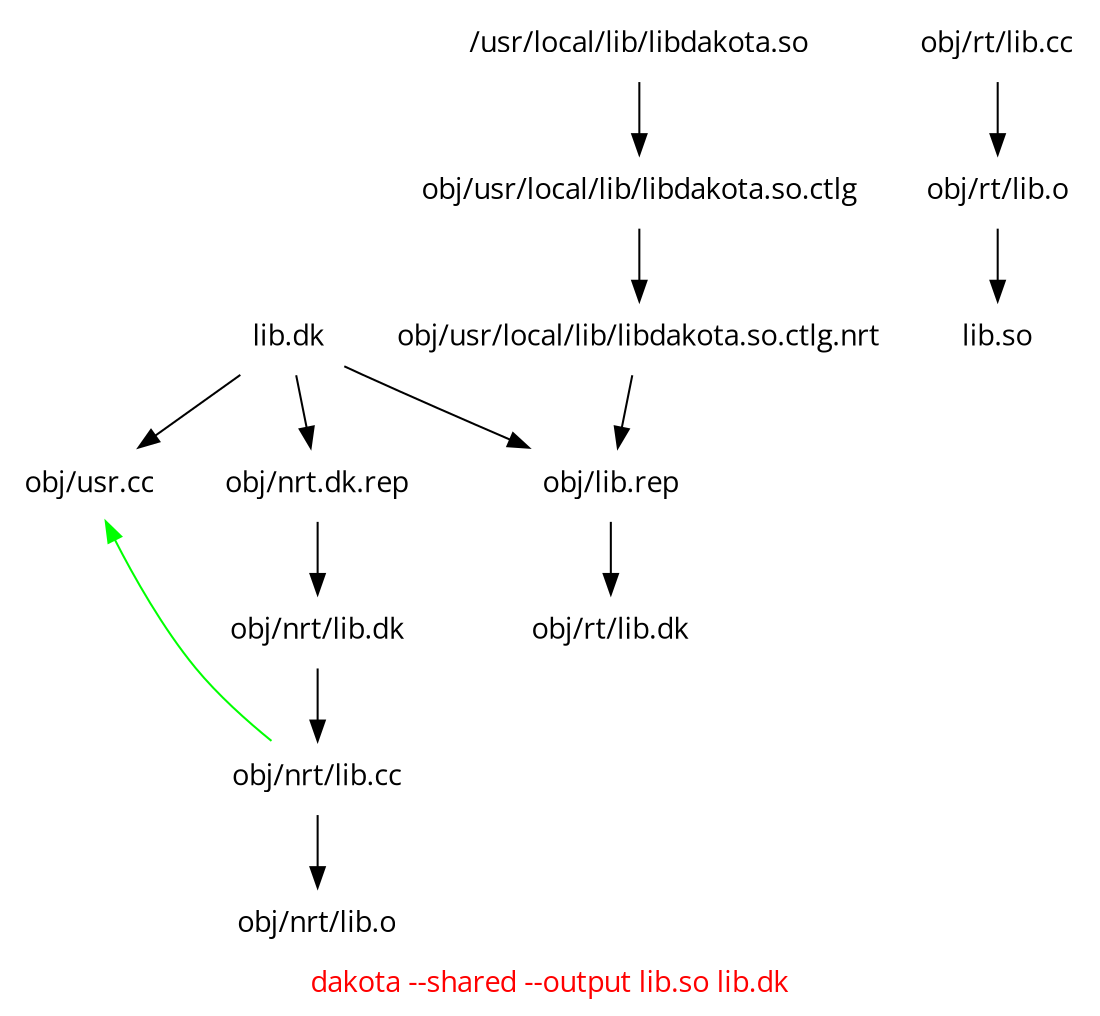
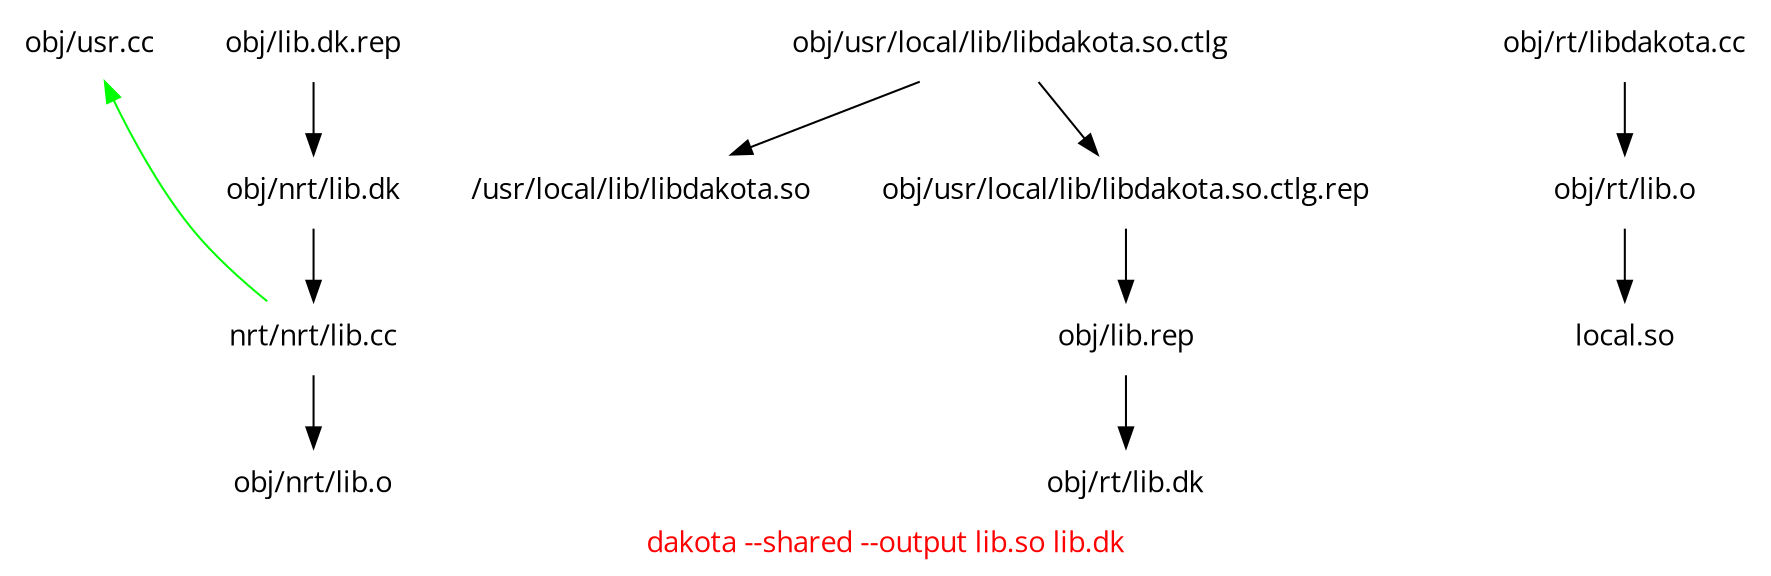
node "obj/rt/lib.cc": label "obj/rt/lib.cc" -> "obj/rt/libdakota.cc"
edge "/usr/local/lib/libdakota.so" -> "obj/usr/local/lib/libdakota.so.ctlg": reversed
node "lib.dk": removed
node "obj/usr/local/lib/libdakota.so.ctlg.nrt": label "obj/usr/local/lib/libdakota.so.ctlg.nrt" -> "obj/usr/local/lib/libdakota.so.ctlg.rep"
node "lib.so": label "lib.so" -> "local.so"
node "obj/nrt.dk.rep": label "obj/nrt.dk.rep" -> "obj/lib.dk.rep"
node "obj/nrt/lib.cc": label "obj/nrt/lib.cc" -> "nrt/nrt/lib.cc"
